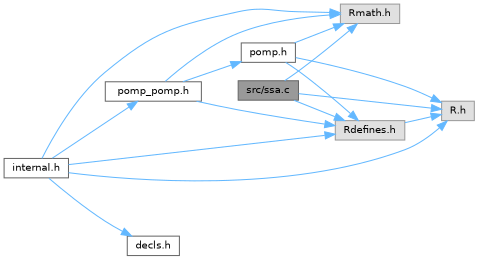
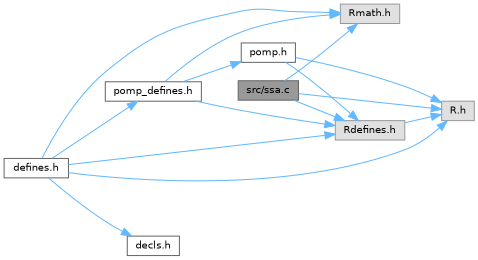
edge "pomp.h" -> "Rmath.h": removed
node "pomp_pomp.h": label "pomp_pomp.h" -> "pomp_defines.h"
node "internal.h": label "internal.h" -> "defines.h"
